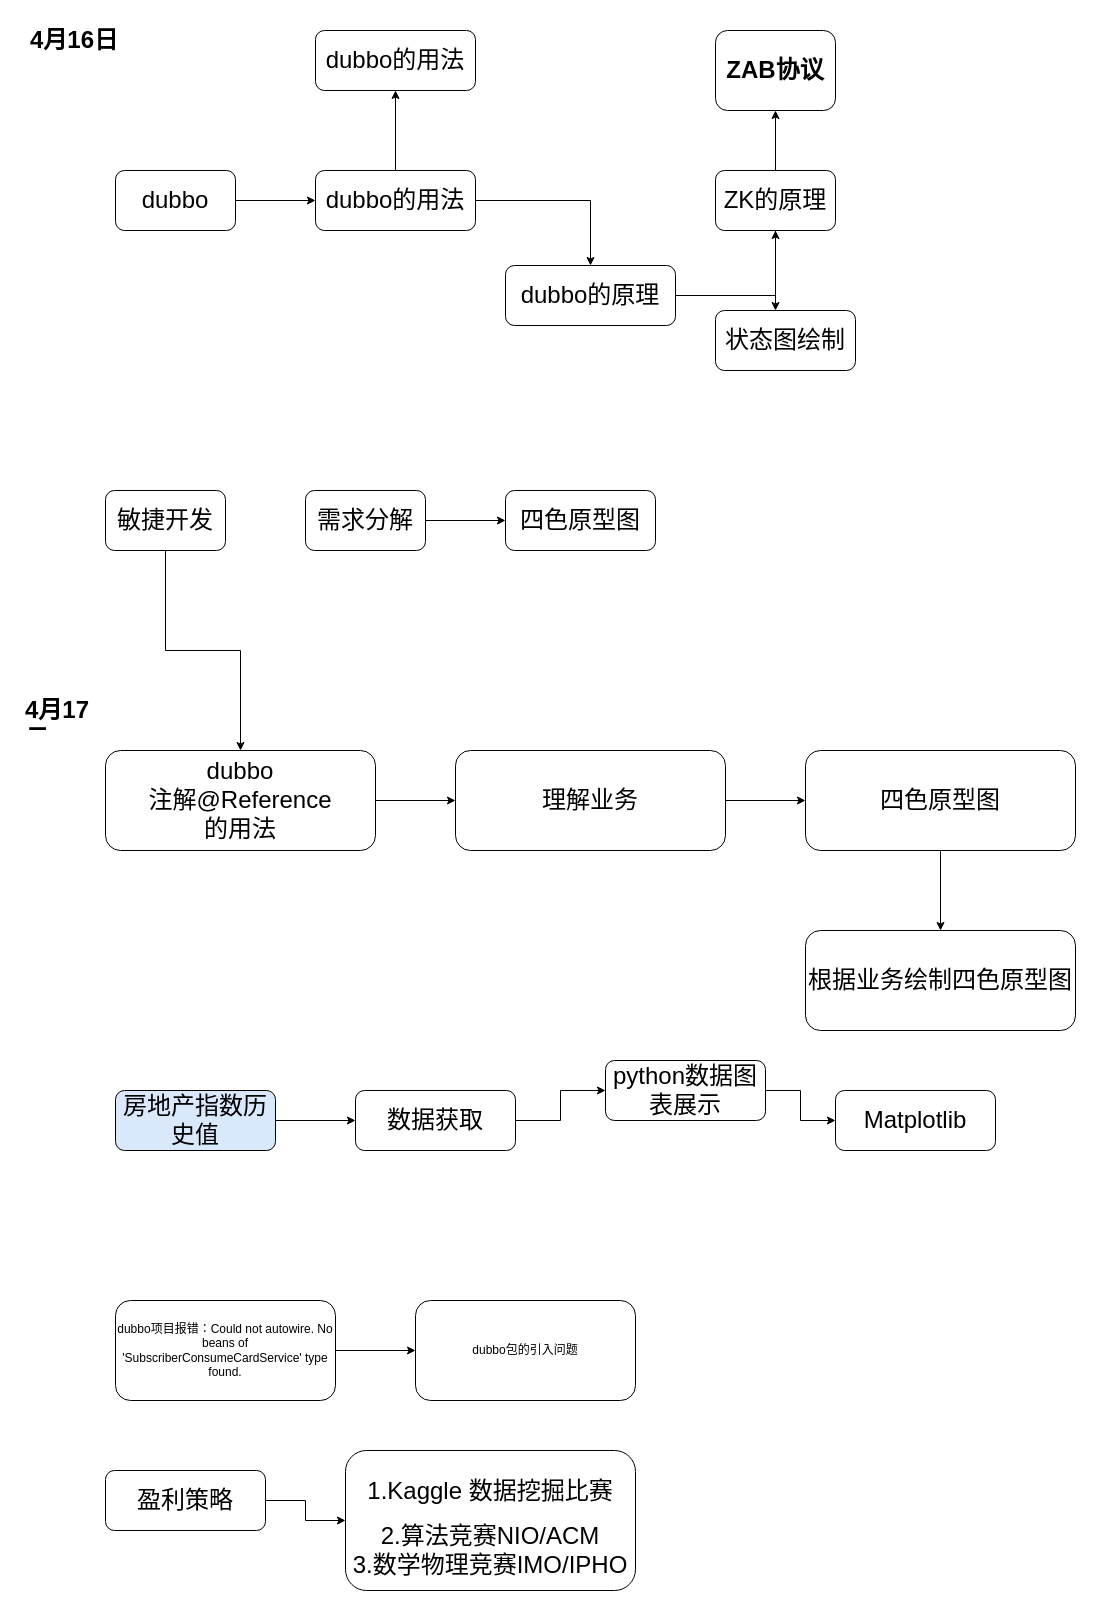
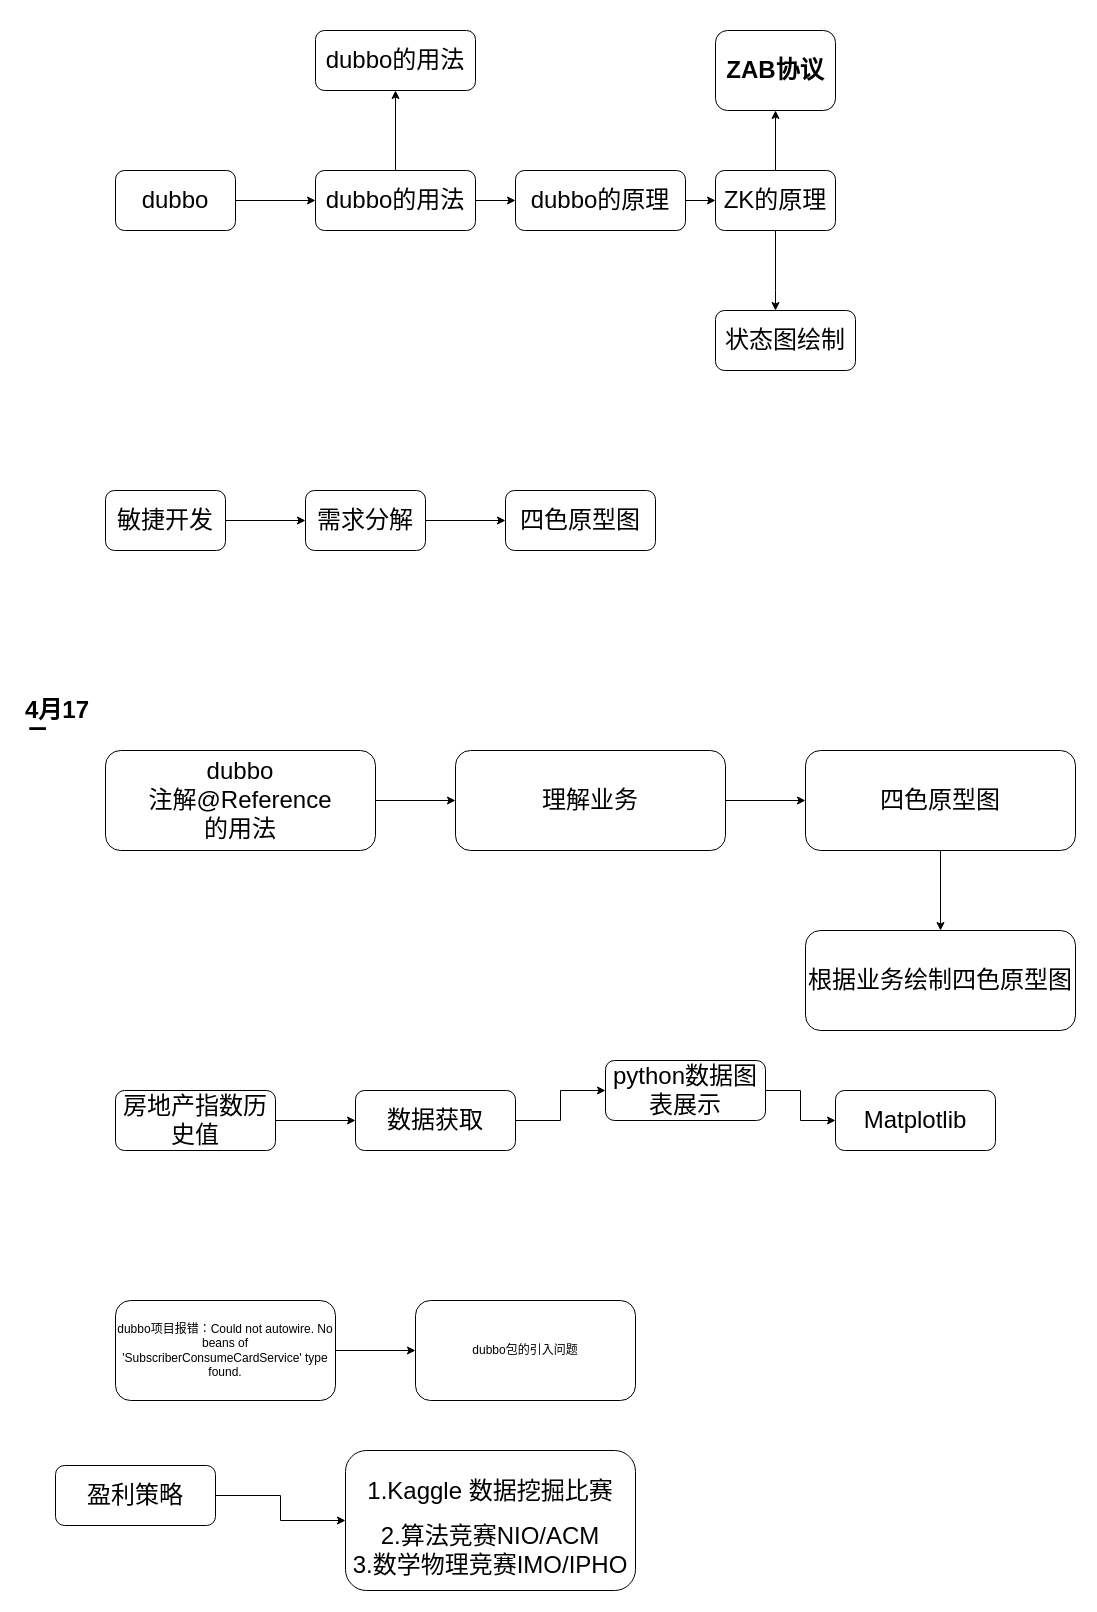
node "4月16日": removed
node "dubbo的原理": moved (591, 296) -> (601, 201)
edge "敏捷开发" -> "dubbo 注解@Reference 的用法": now "敏捷开发" -> "需求分解"
node "房地产指数历史值": fillcolor #dae8fc -> #ffffff
node "盈利策略": moved (186, 1501) -> (136, 1496)
